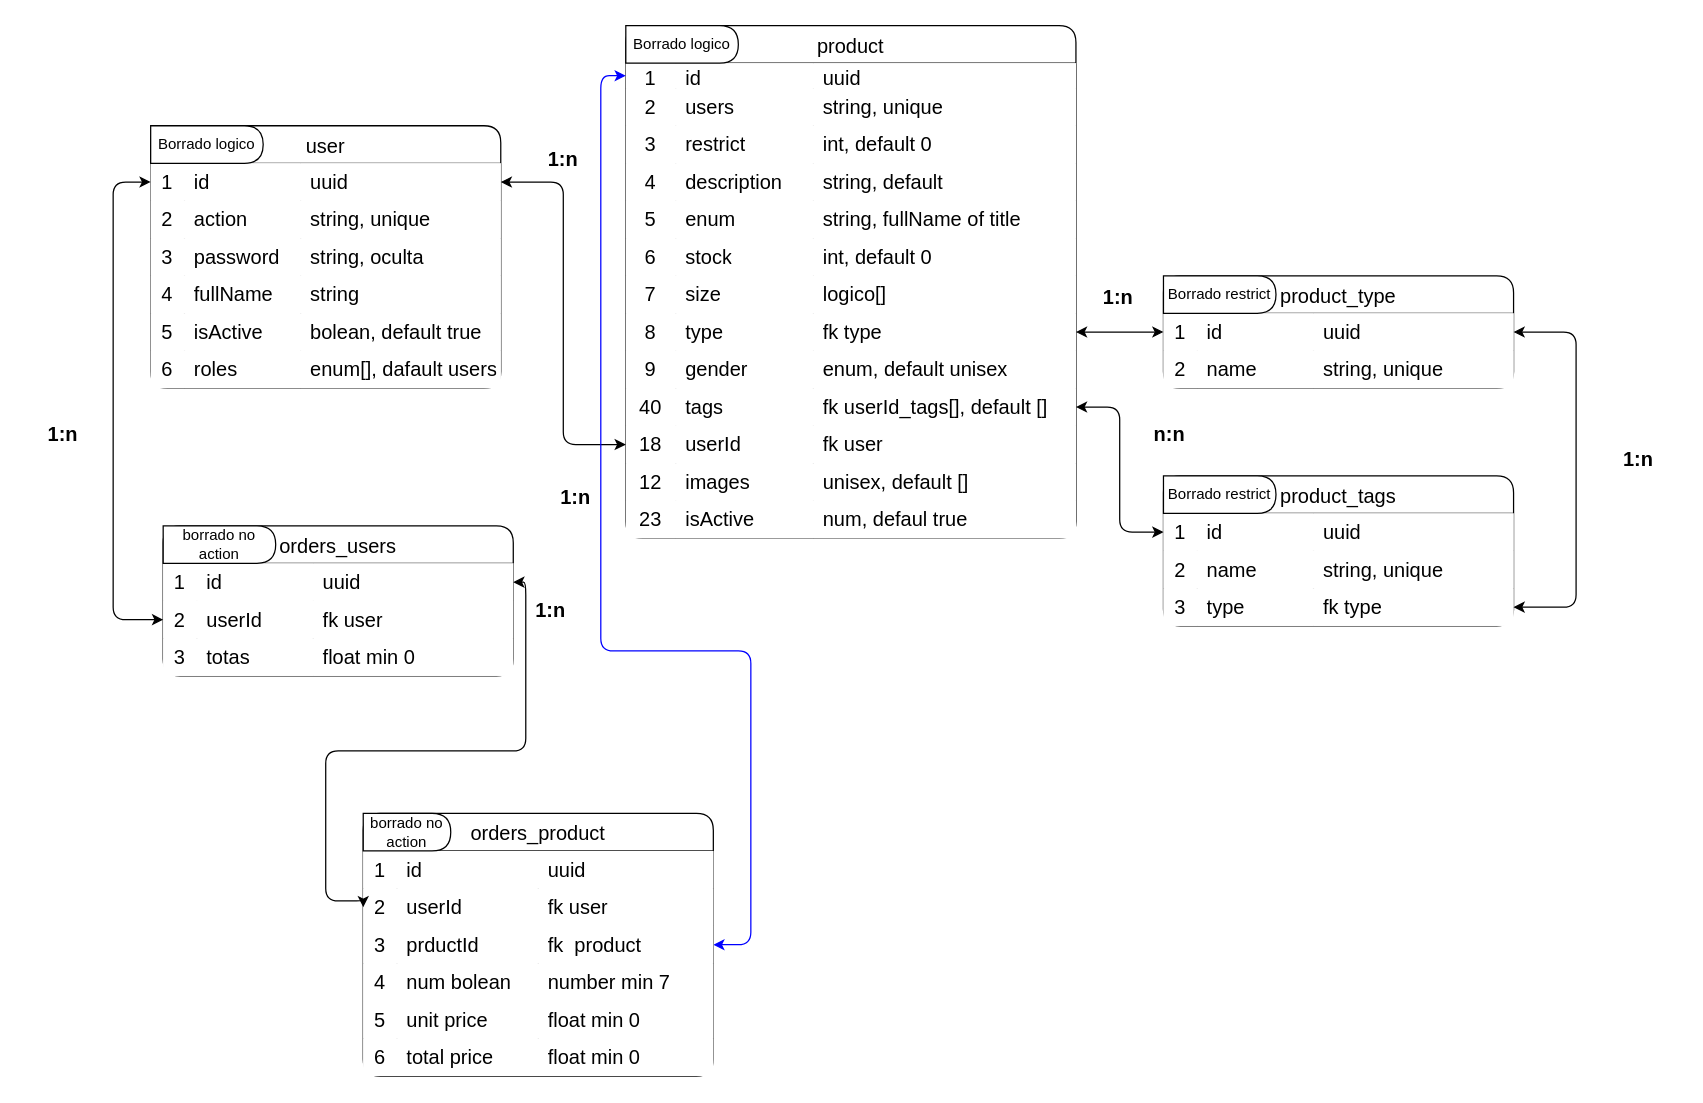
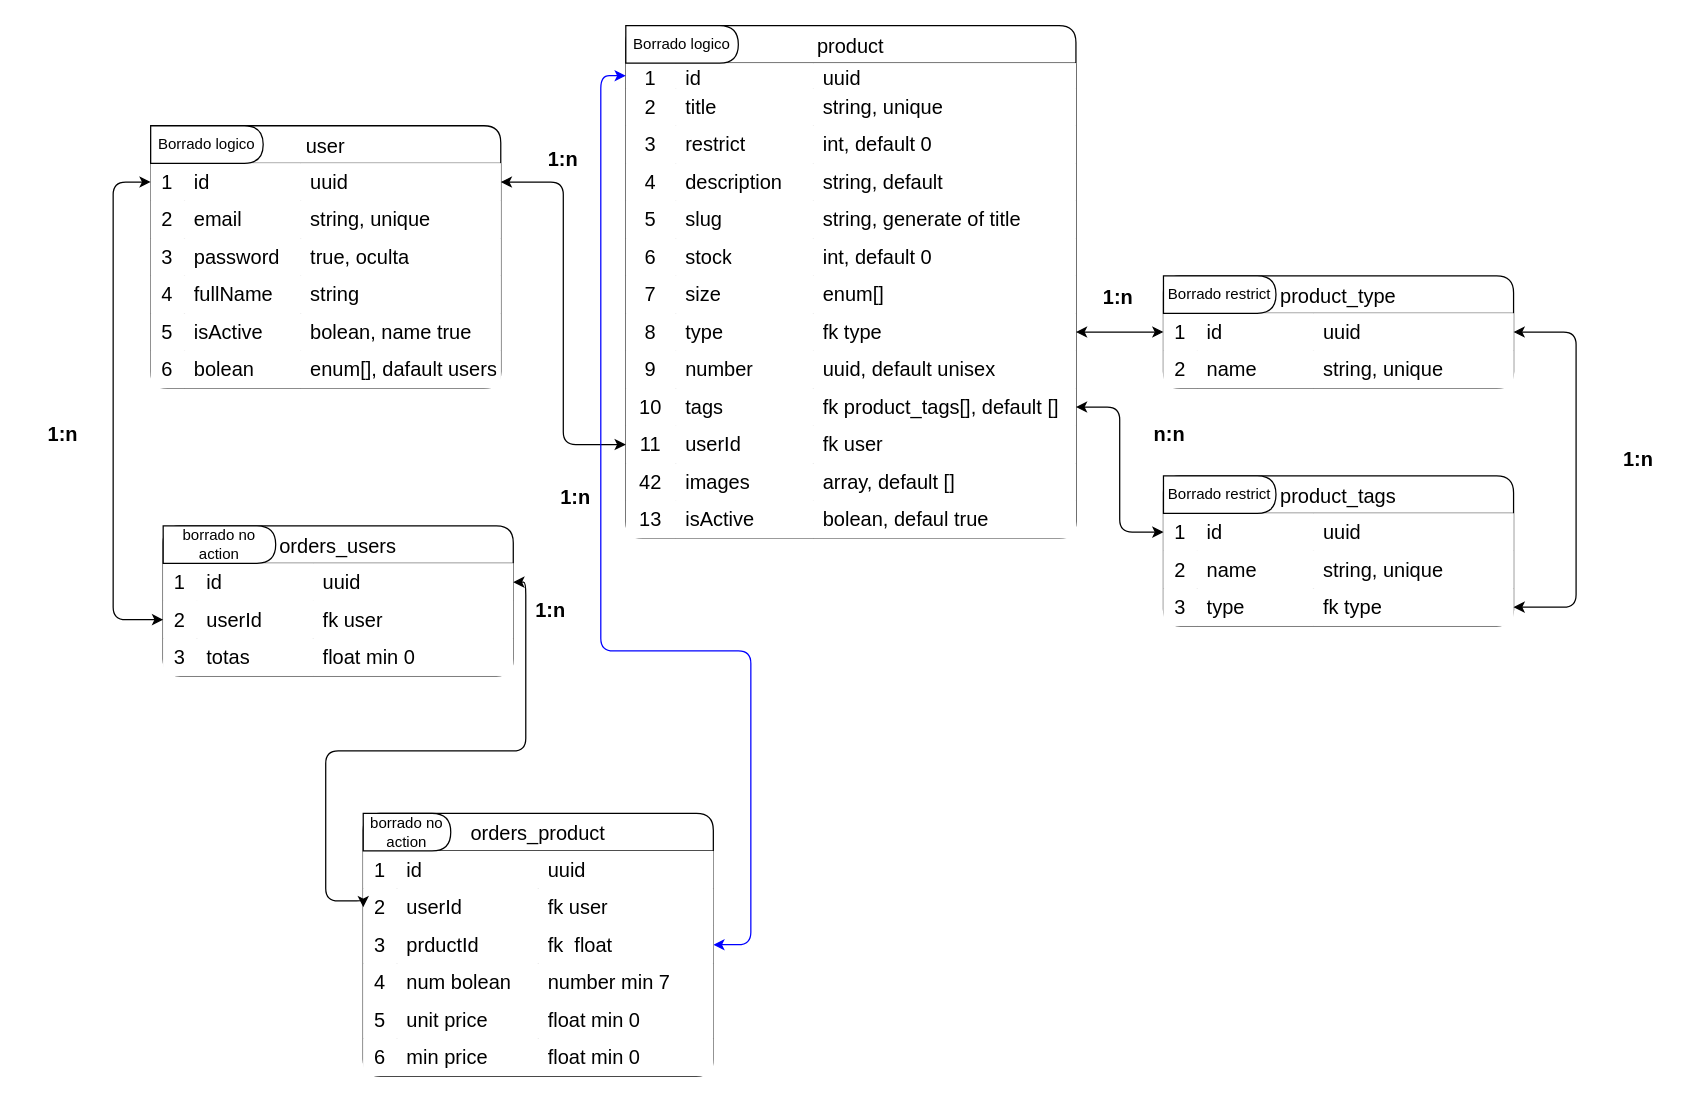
node "users": label "users" -> "title"
node "action": label "action" -> "email"
node "enum": label "enum" -> "slug"
node "string, fullName of title": label "string, fullName of title" -> "string, generate of title"
node "string, oculta": label "string, oculta" -> "true, oculta"
node "logico[]": label "logico[]" -> "enum[]"
node "bolean, default true": label "bolean, default true" -> "bolean, name true"
node "roles": label "roles" -> "bolean"
node "gender": label "gender" -> "number"
node "enum, default unisex": label "enum, default unisex" -> "uuid, default unisex"
node "40": label "40" -> "10"
node "fk userId_tags[], default []": label "fk userId_tags[], default []" -> "fk product_tags[], default []"
node "18": label "18" -> "11"
node "12": label "12" -> "42"
node "unisex, default []": label "unisex, default []" -> "array, default []"
node "23": label "23" -> "13"
node "num, defaul true": label "num, defaul true" -> "bolean, defaul true"
node "fk product": label "fk product" -> "fk float"
node "total price": label "total price" -> "min price"
